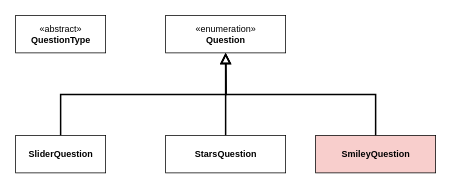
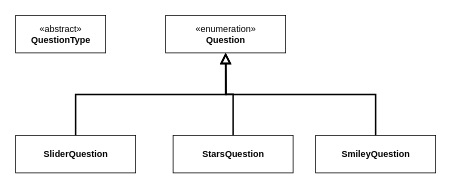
node "SliderQuestion": size 90x38 -> 120x38
node "StarsQuestion": moved (225, 154) -> (233, 154)
node "SmileyQuestion": fillcolor #f8cecc -> #ffffff
